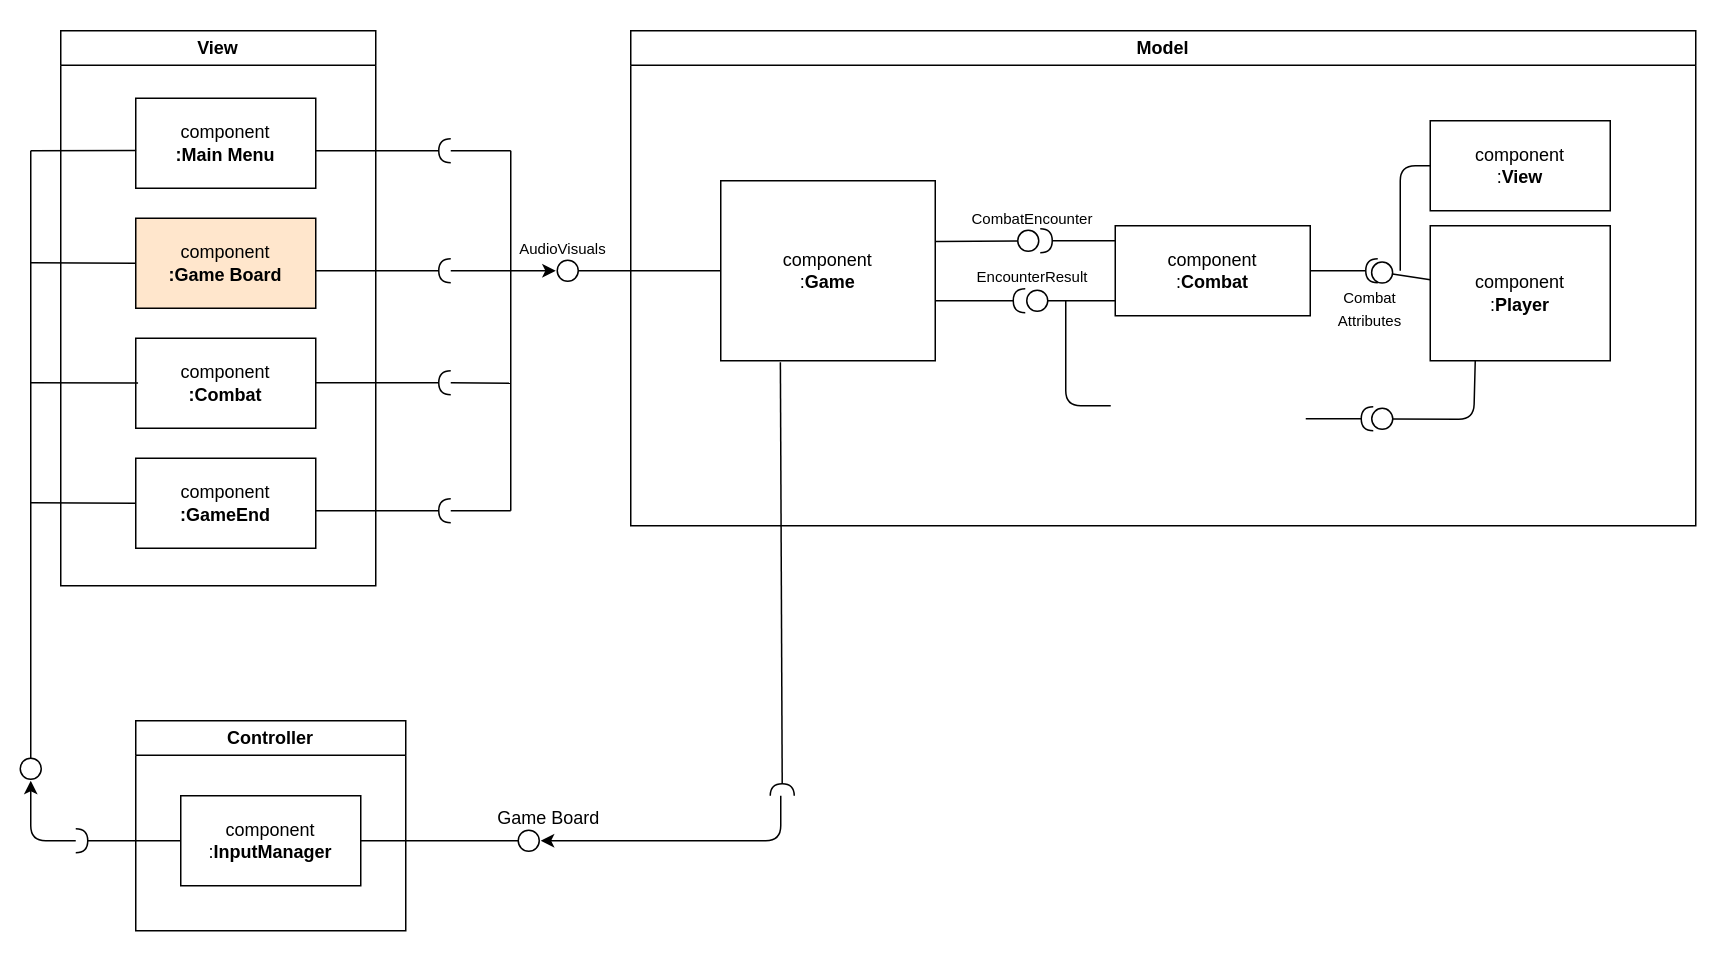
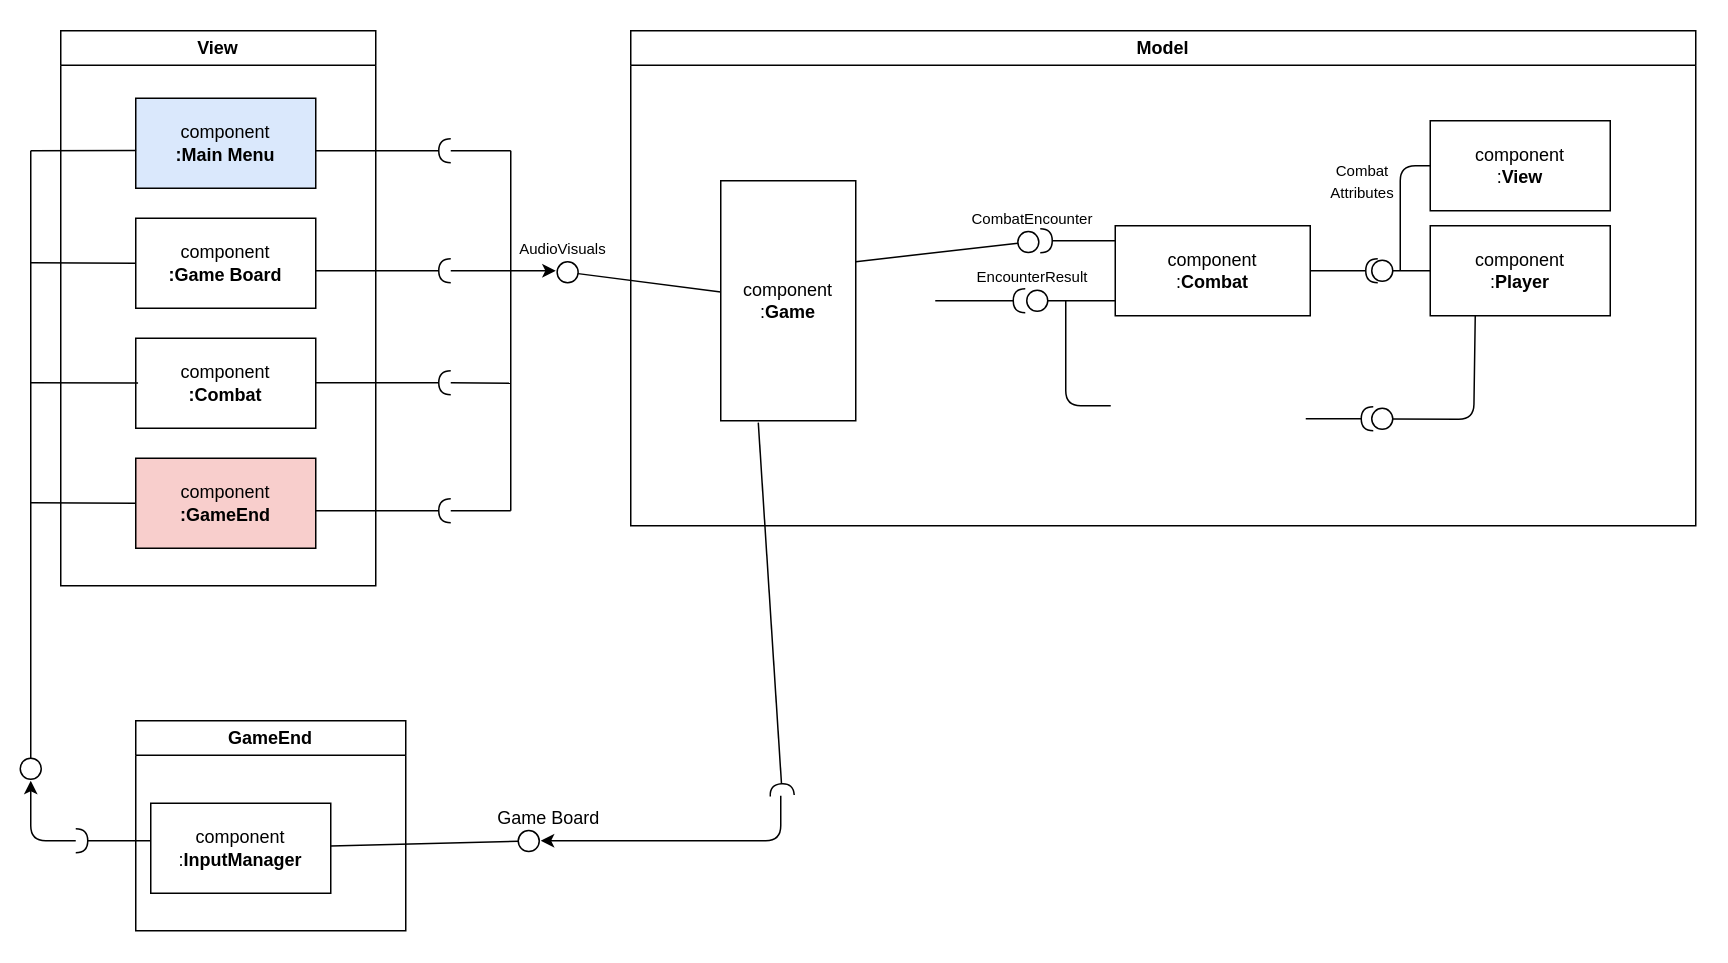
node "component :Main Menu": fillcolor #ffffff -> #dae8fc
node "component :Game Board": fillcolor #ffe6cc -> #ffffff
node "component :Game": size 215x180 -> 135x240
node "component :Player": size 180x135 -> 180x90
node "Combat Attributes": moved (1370, 308) -> (1363, 181)
node "component :GameEnd": fillcolor #ffffff -> #f8cecc
node "Controller": label "Controller" -> "GameEnd"
node "component :InputManager": moved (271, 841) -> (241, 848)
